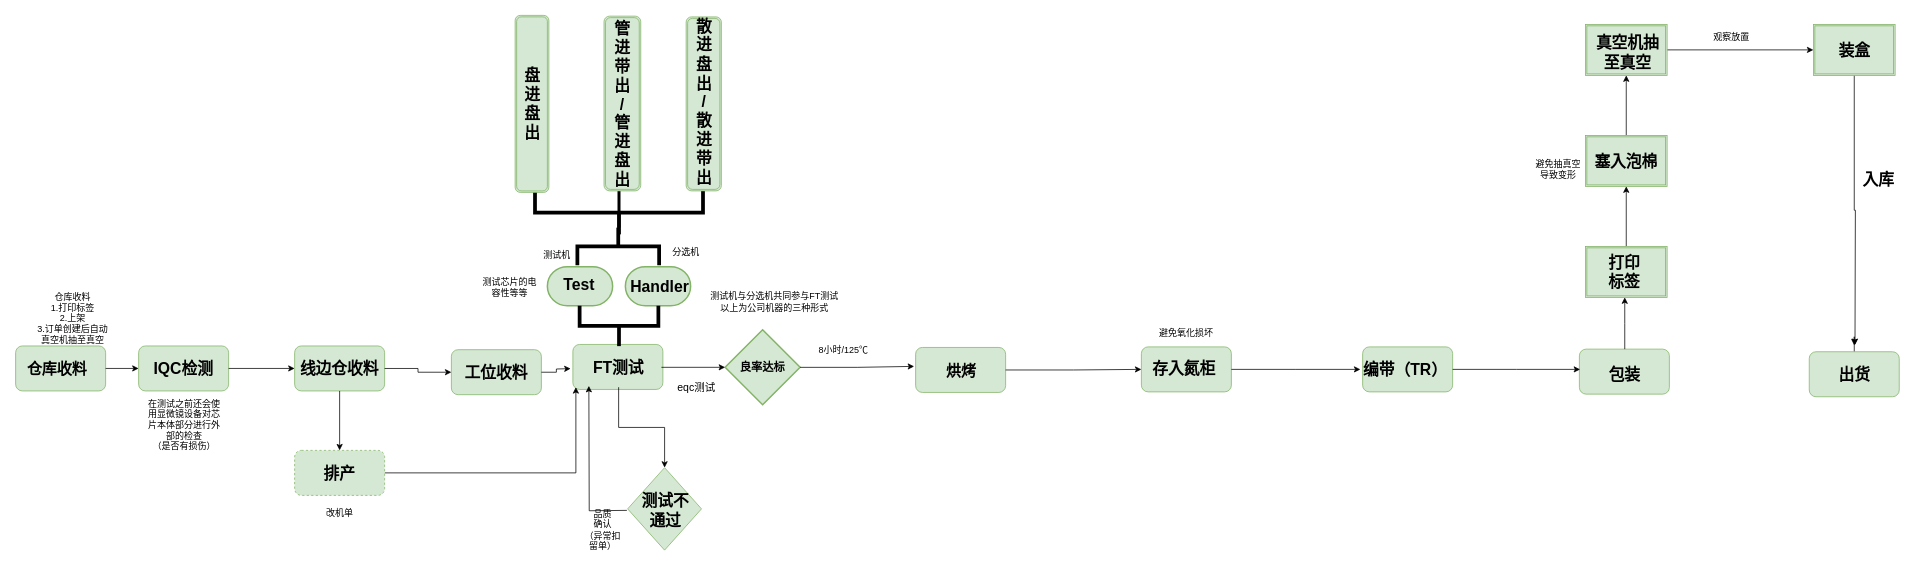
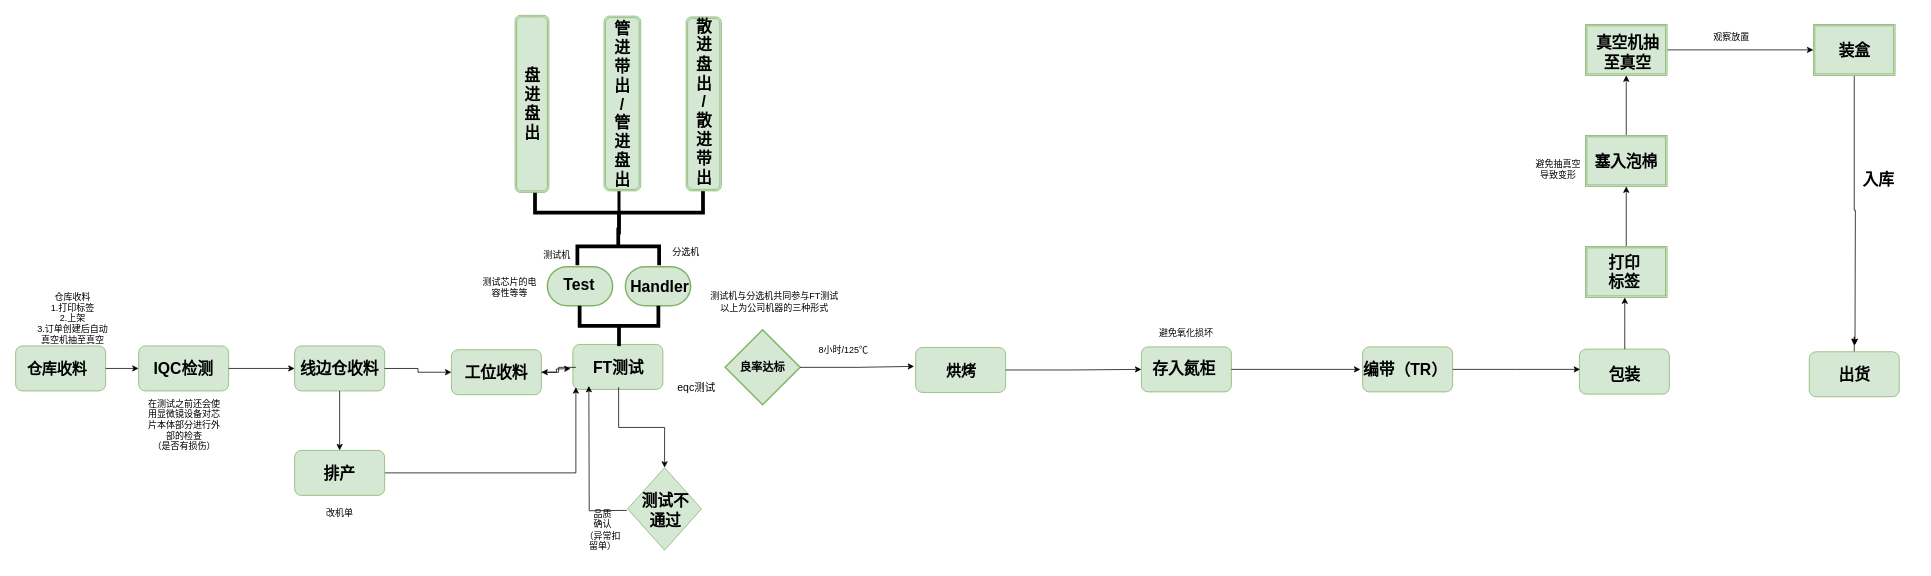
edge "FT测试" -> "良率达标": now "FT测试" -> "工位收料"
node "排产": style dashed -> solid
